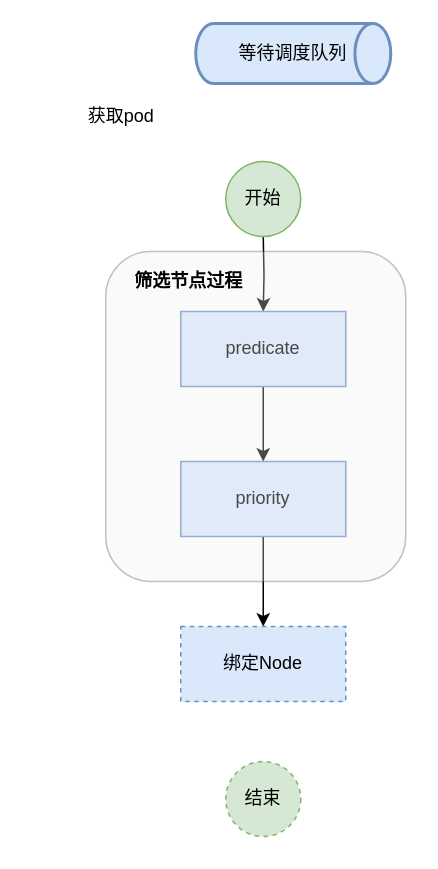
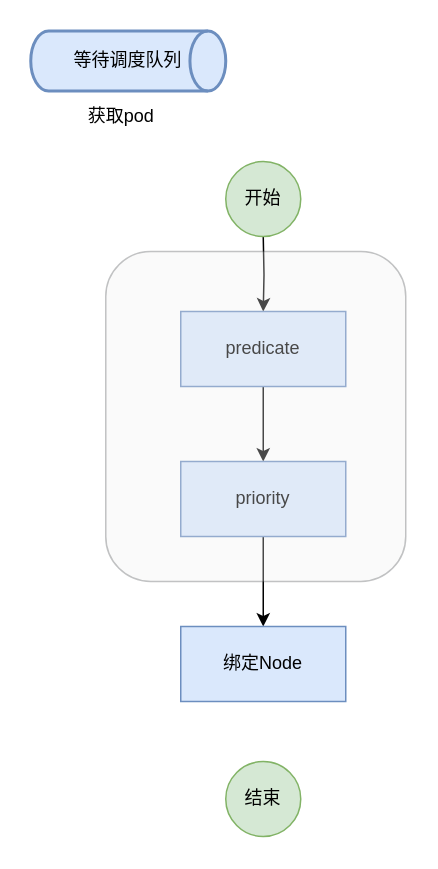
node "等待调度队列": moved (293, 53) -> (128, 61)
node "筛选节点过程": removed
node "绑定Node": style dashed -> solid
node "结束": style dashed -> solid
